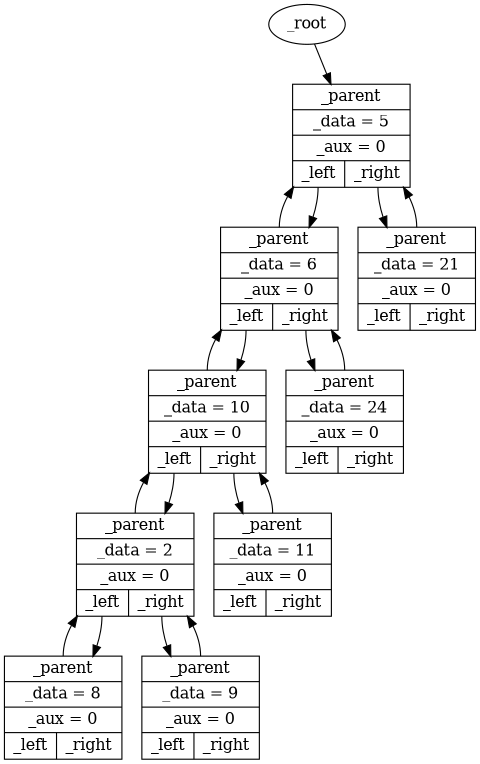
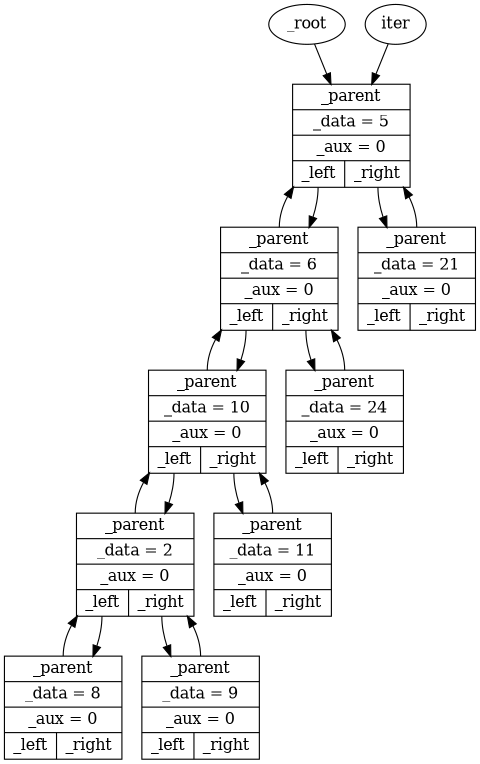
node "iter": added
